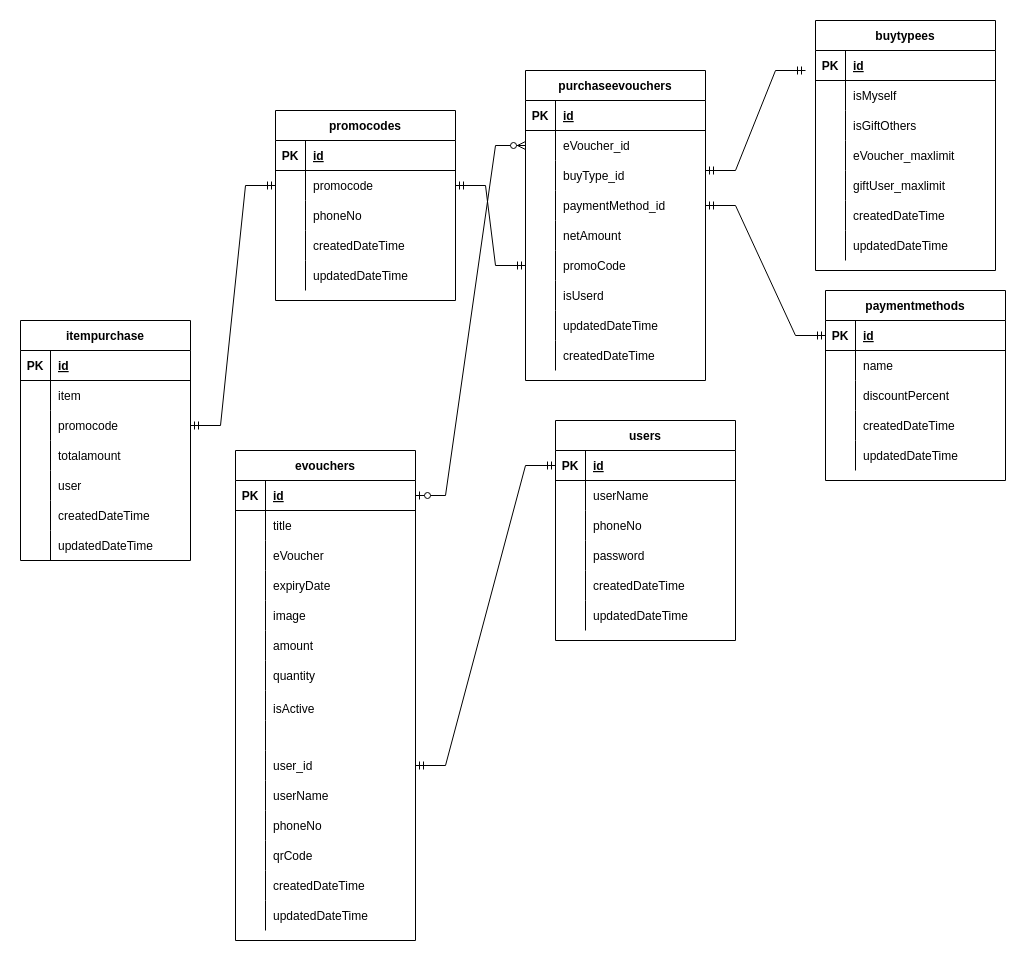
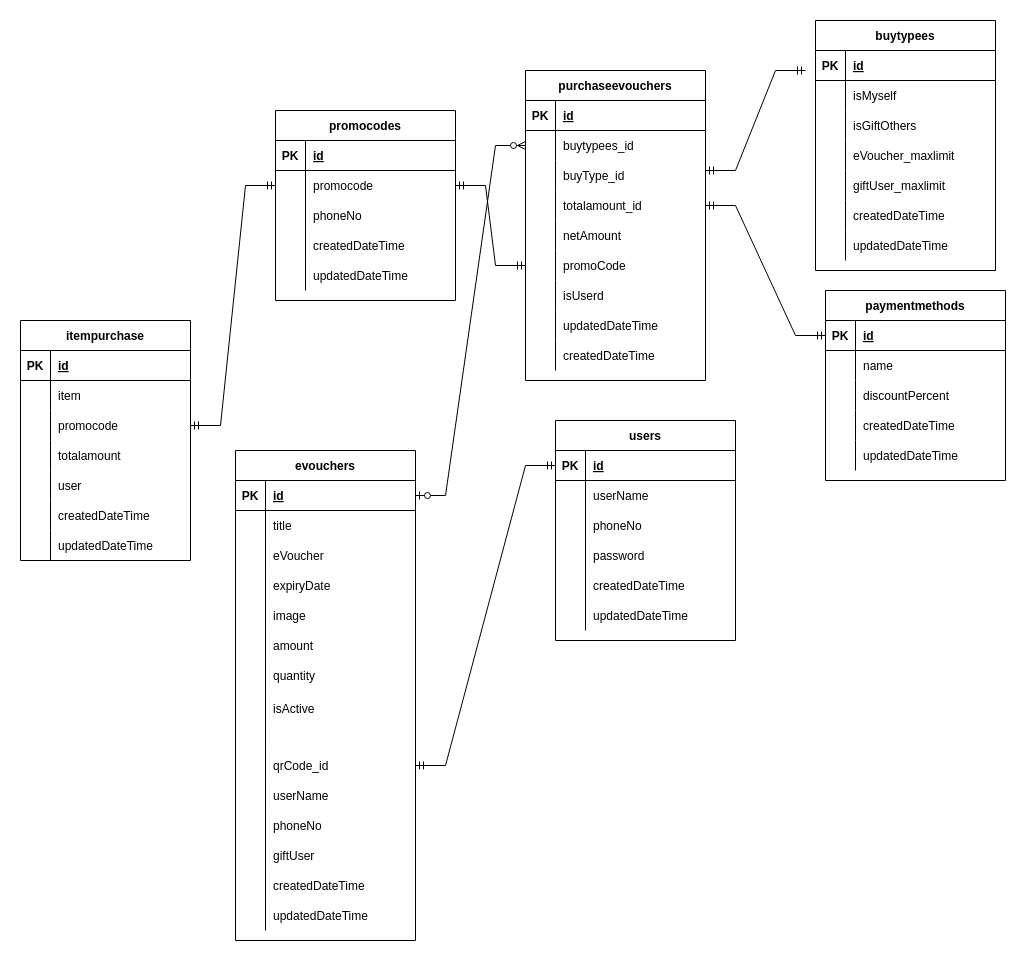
node "eVoucher_id": label "eVoucher_id" -> "buytypees_id"
node "paymentMethod_id": label "paymentMethod_id" -> "totalamount_id"
node "user_id": label "user_id" -> "qrCode_id"
node "qrCode": label "qrCode" -> "giftUser"
